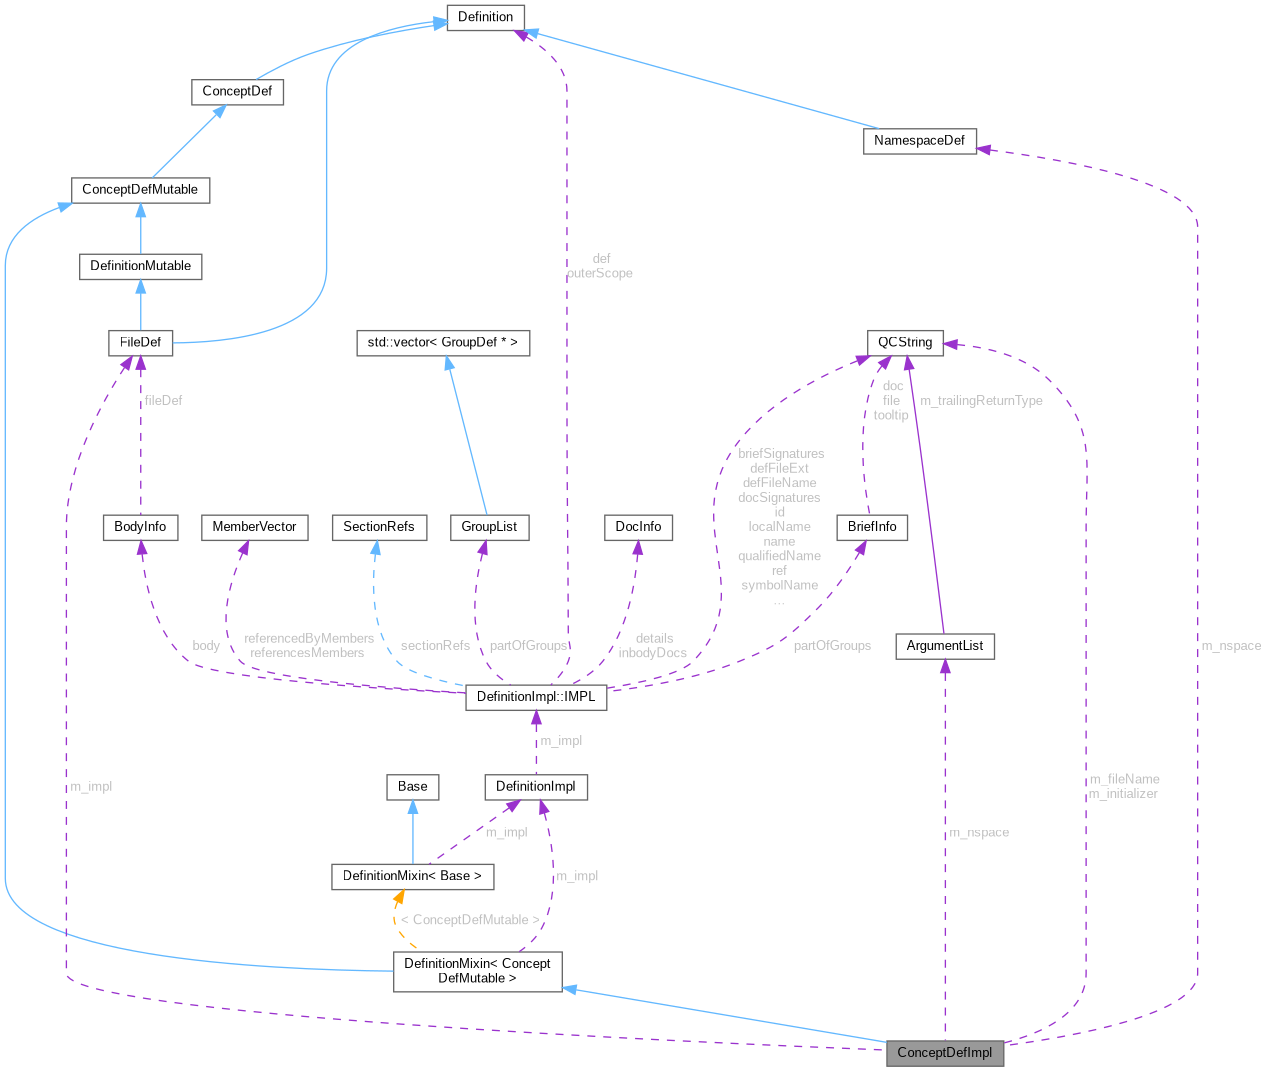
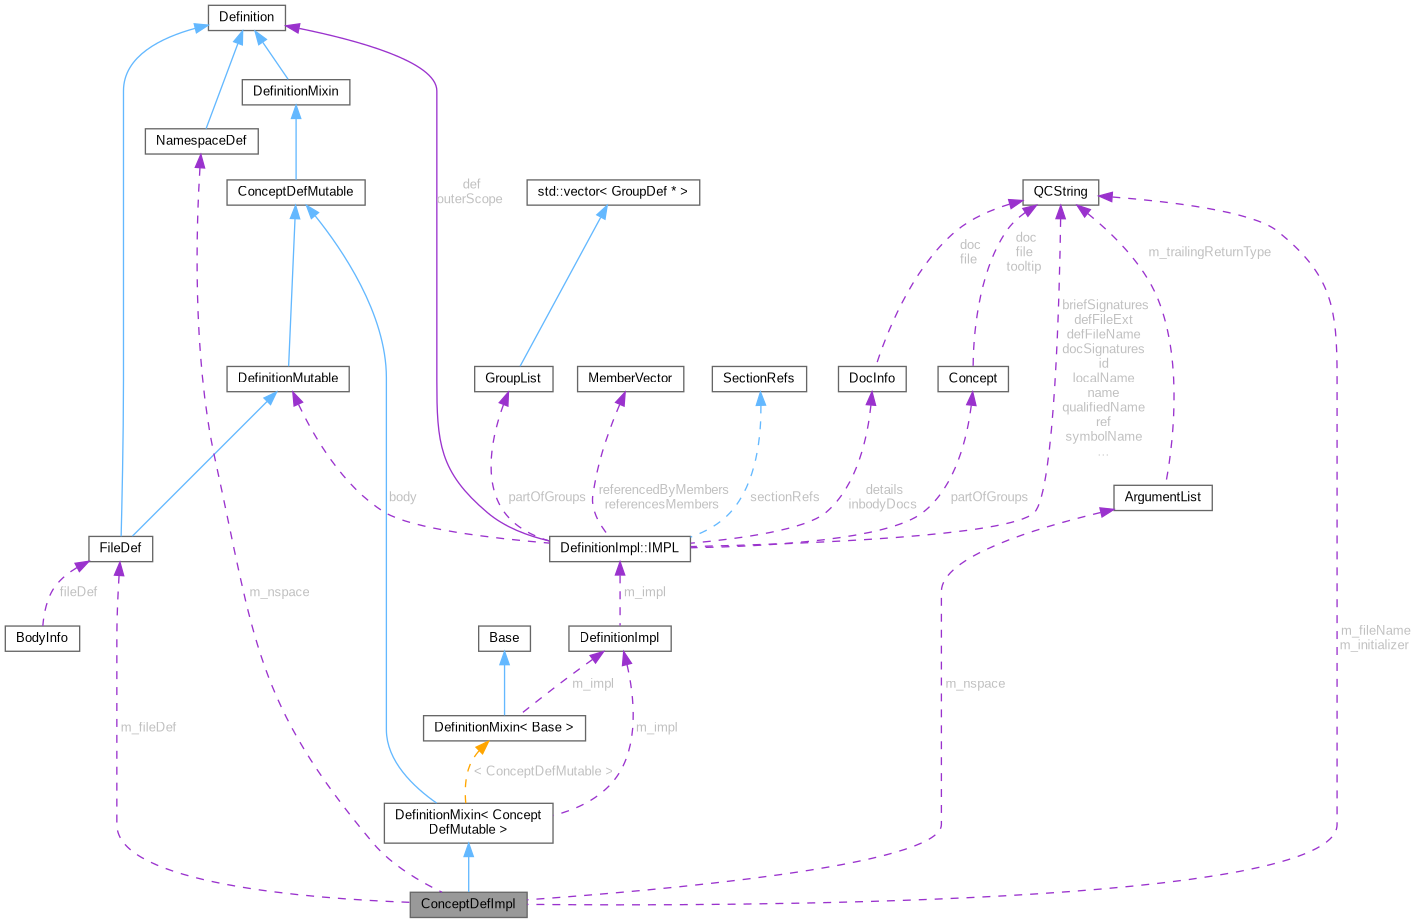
node "ConceptDef": label "ConceptDef" -> "DefinitionMixin"
edge "DocInfo" -> "QCString": added, label "doc file"
edge "DefinitionImpl::IMPL" -> "Definition": style dashed -> solid
edge "ArgumentList" -> "QCString": style solid -> dashed
node "BriefInfo": label "BriefInfo" -> "Concept"
edge "DefinitionImpl::IMPL" -> "BodyInfo": now "DefinitionImpl::IMPL" -> "DefinitionMutable"
edge "ConceptDefImpl" -> "FileDef": label " m_impl" -> " m_fileDef"
